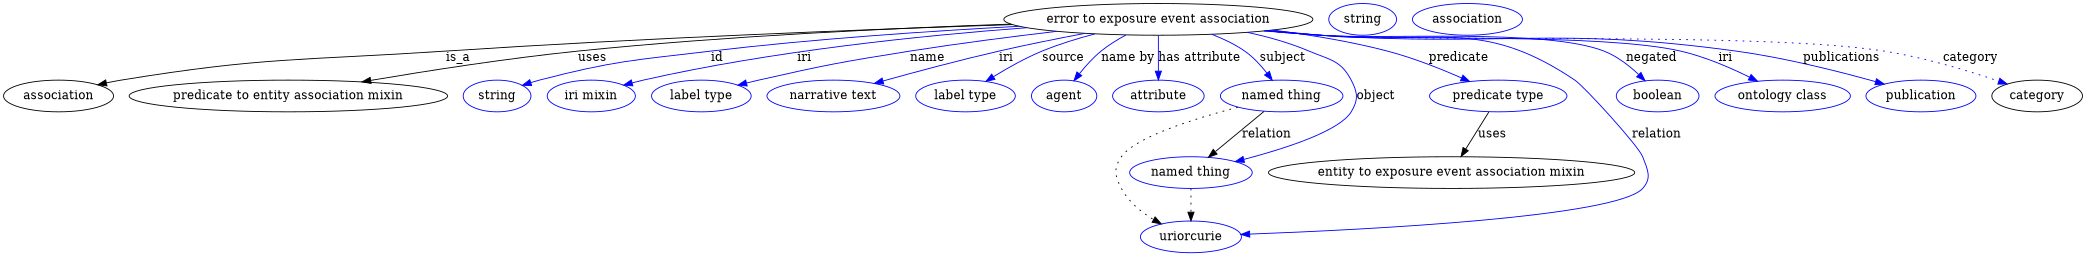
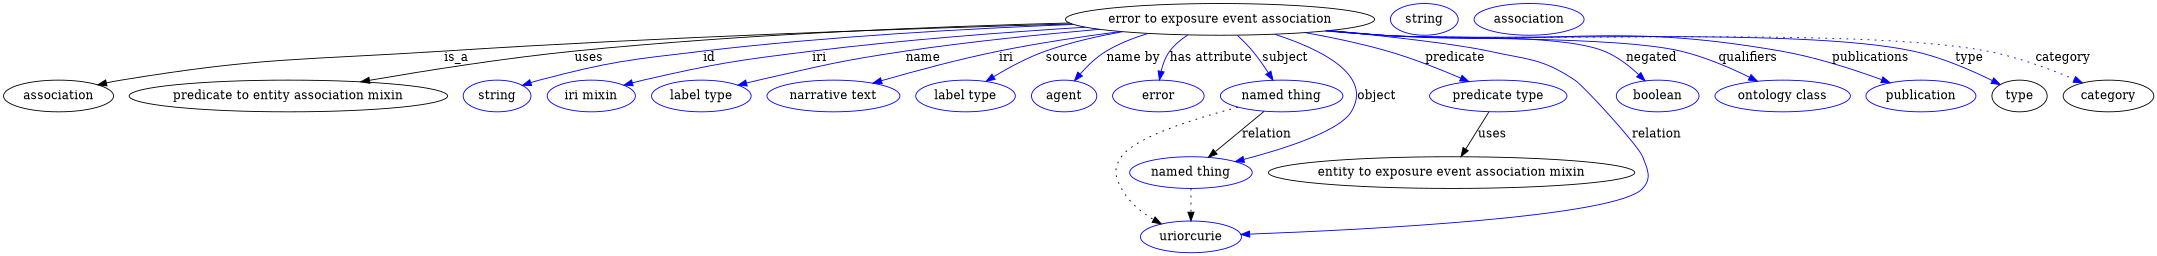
edge "error to exposure event association" -> "ontology class": label "iri" -> "qualifiers"
node "attribute": label "attribute" -> "error"
node "type": added
